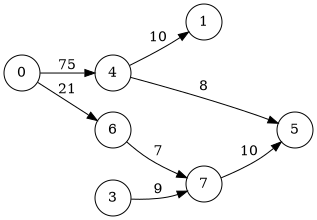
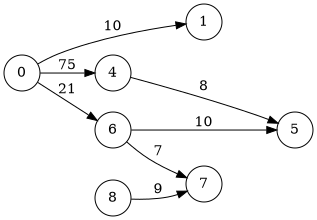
edge "4" -> "1": now "0" -> "1"
edge "7" -> "5": now "6" -> "5"
node "3": label "3" -> "8"
